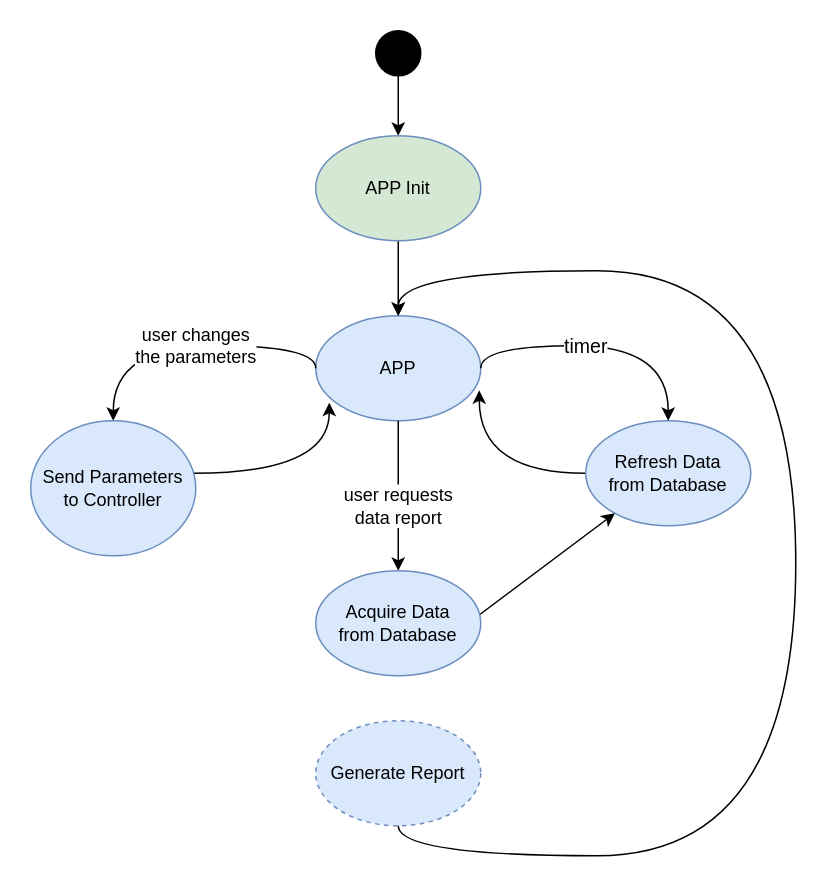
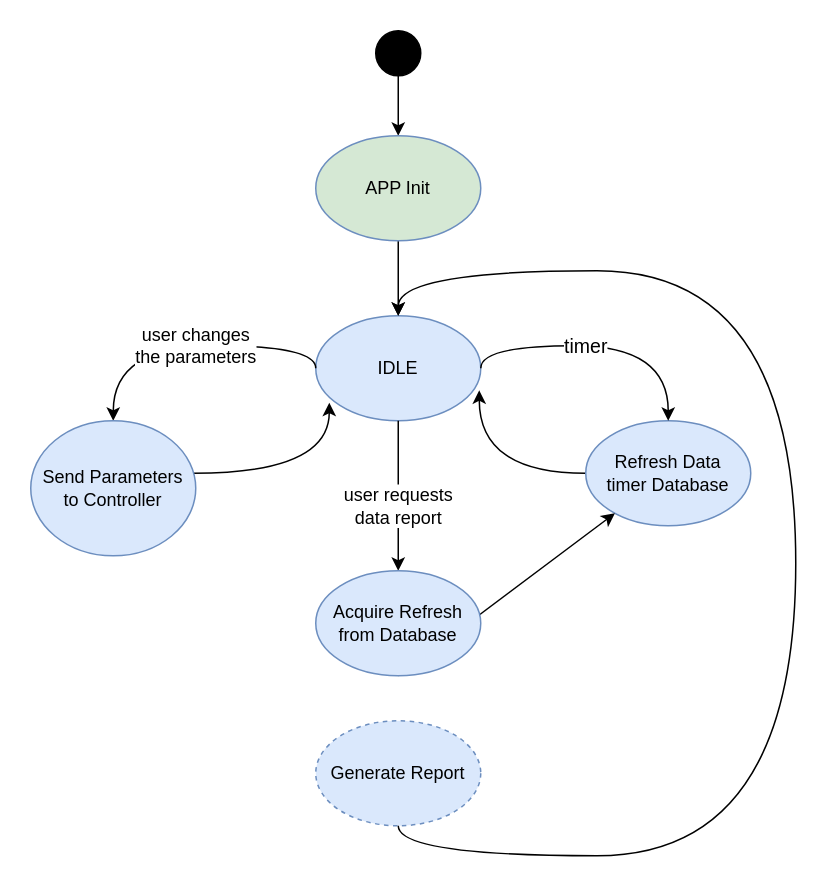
node "APP": label "APP" -> "IDLE"
node "Refresh Data from Database": label "Refresh Data from Database" -> "Refresh Data timer Database"
node "Acquire Data from Database": label "Acquire Data from Database" -> "Acquire Refresh from Database"
